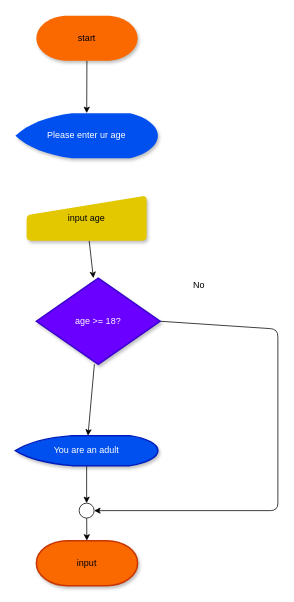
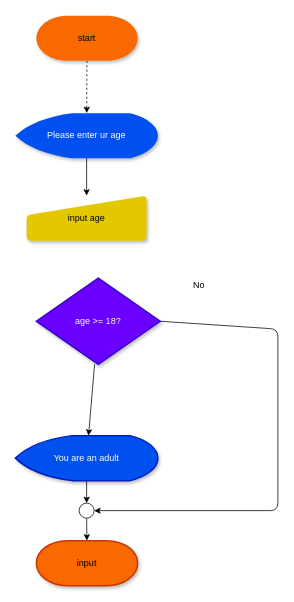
edge "start" -> "Please enter ur age": style solid -> dashed
edge "Please enter ur age" -> "input age": added
edge "input age" -> "age >= 18?": removed
node "You are an adult": size 143x30 -> 143x45
